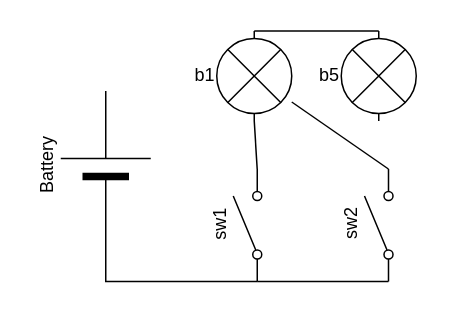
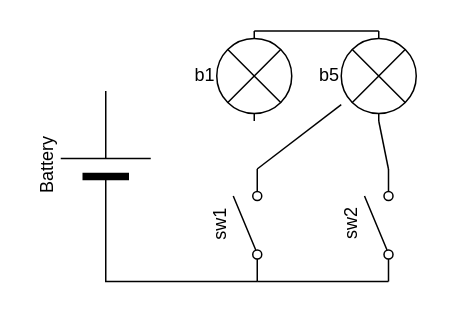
edge "b1" -- "sw2": now "b5" -- "sw2"
edge "b1" -- "sw1": now "b5" -- "sw1"
